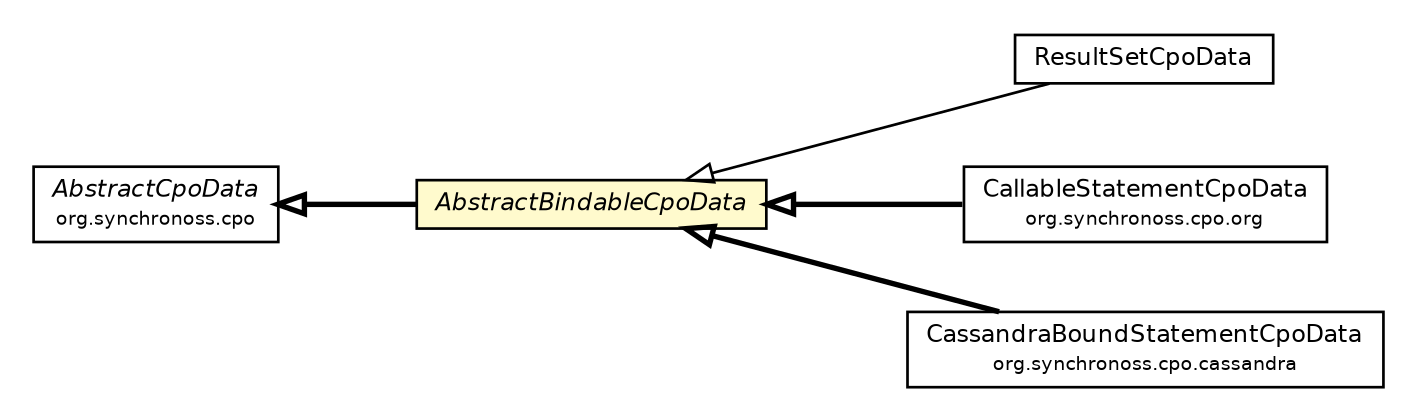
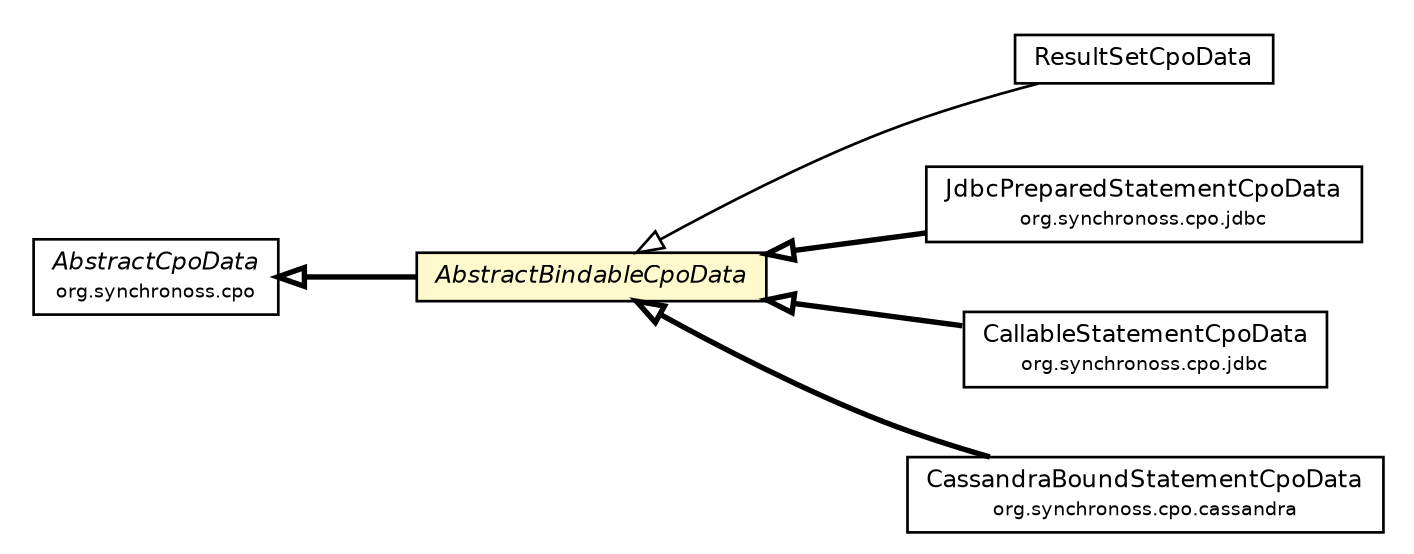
node "JdbcPreparedStatementCpoData": added
node "CallableStatementCpoData": text "org.synchronoss.cpo.org" -> "org.synchronoss.cpo.jdbc"
